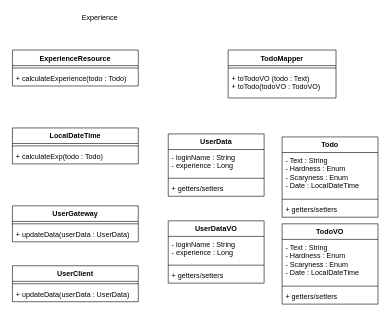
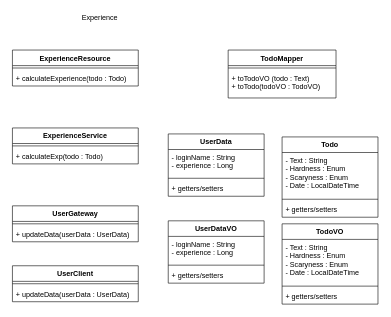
node "LocalDateTime": label "LocalDateTime" -> "ExperienceService"
